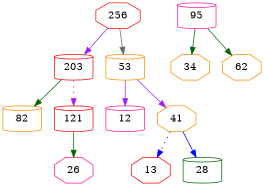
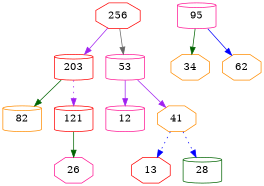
edge "95" -> "62": color darkgreen -> blue
node "53": color darkorange -> deeppink
edge "41" -> "28": style solid -> dotted
